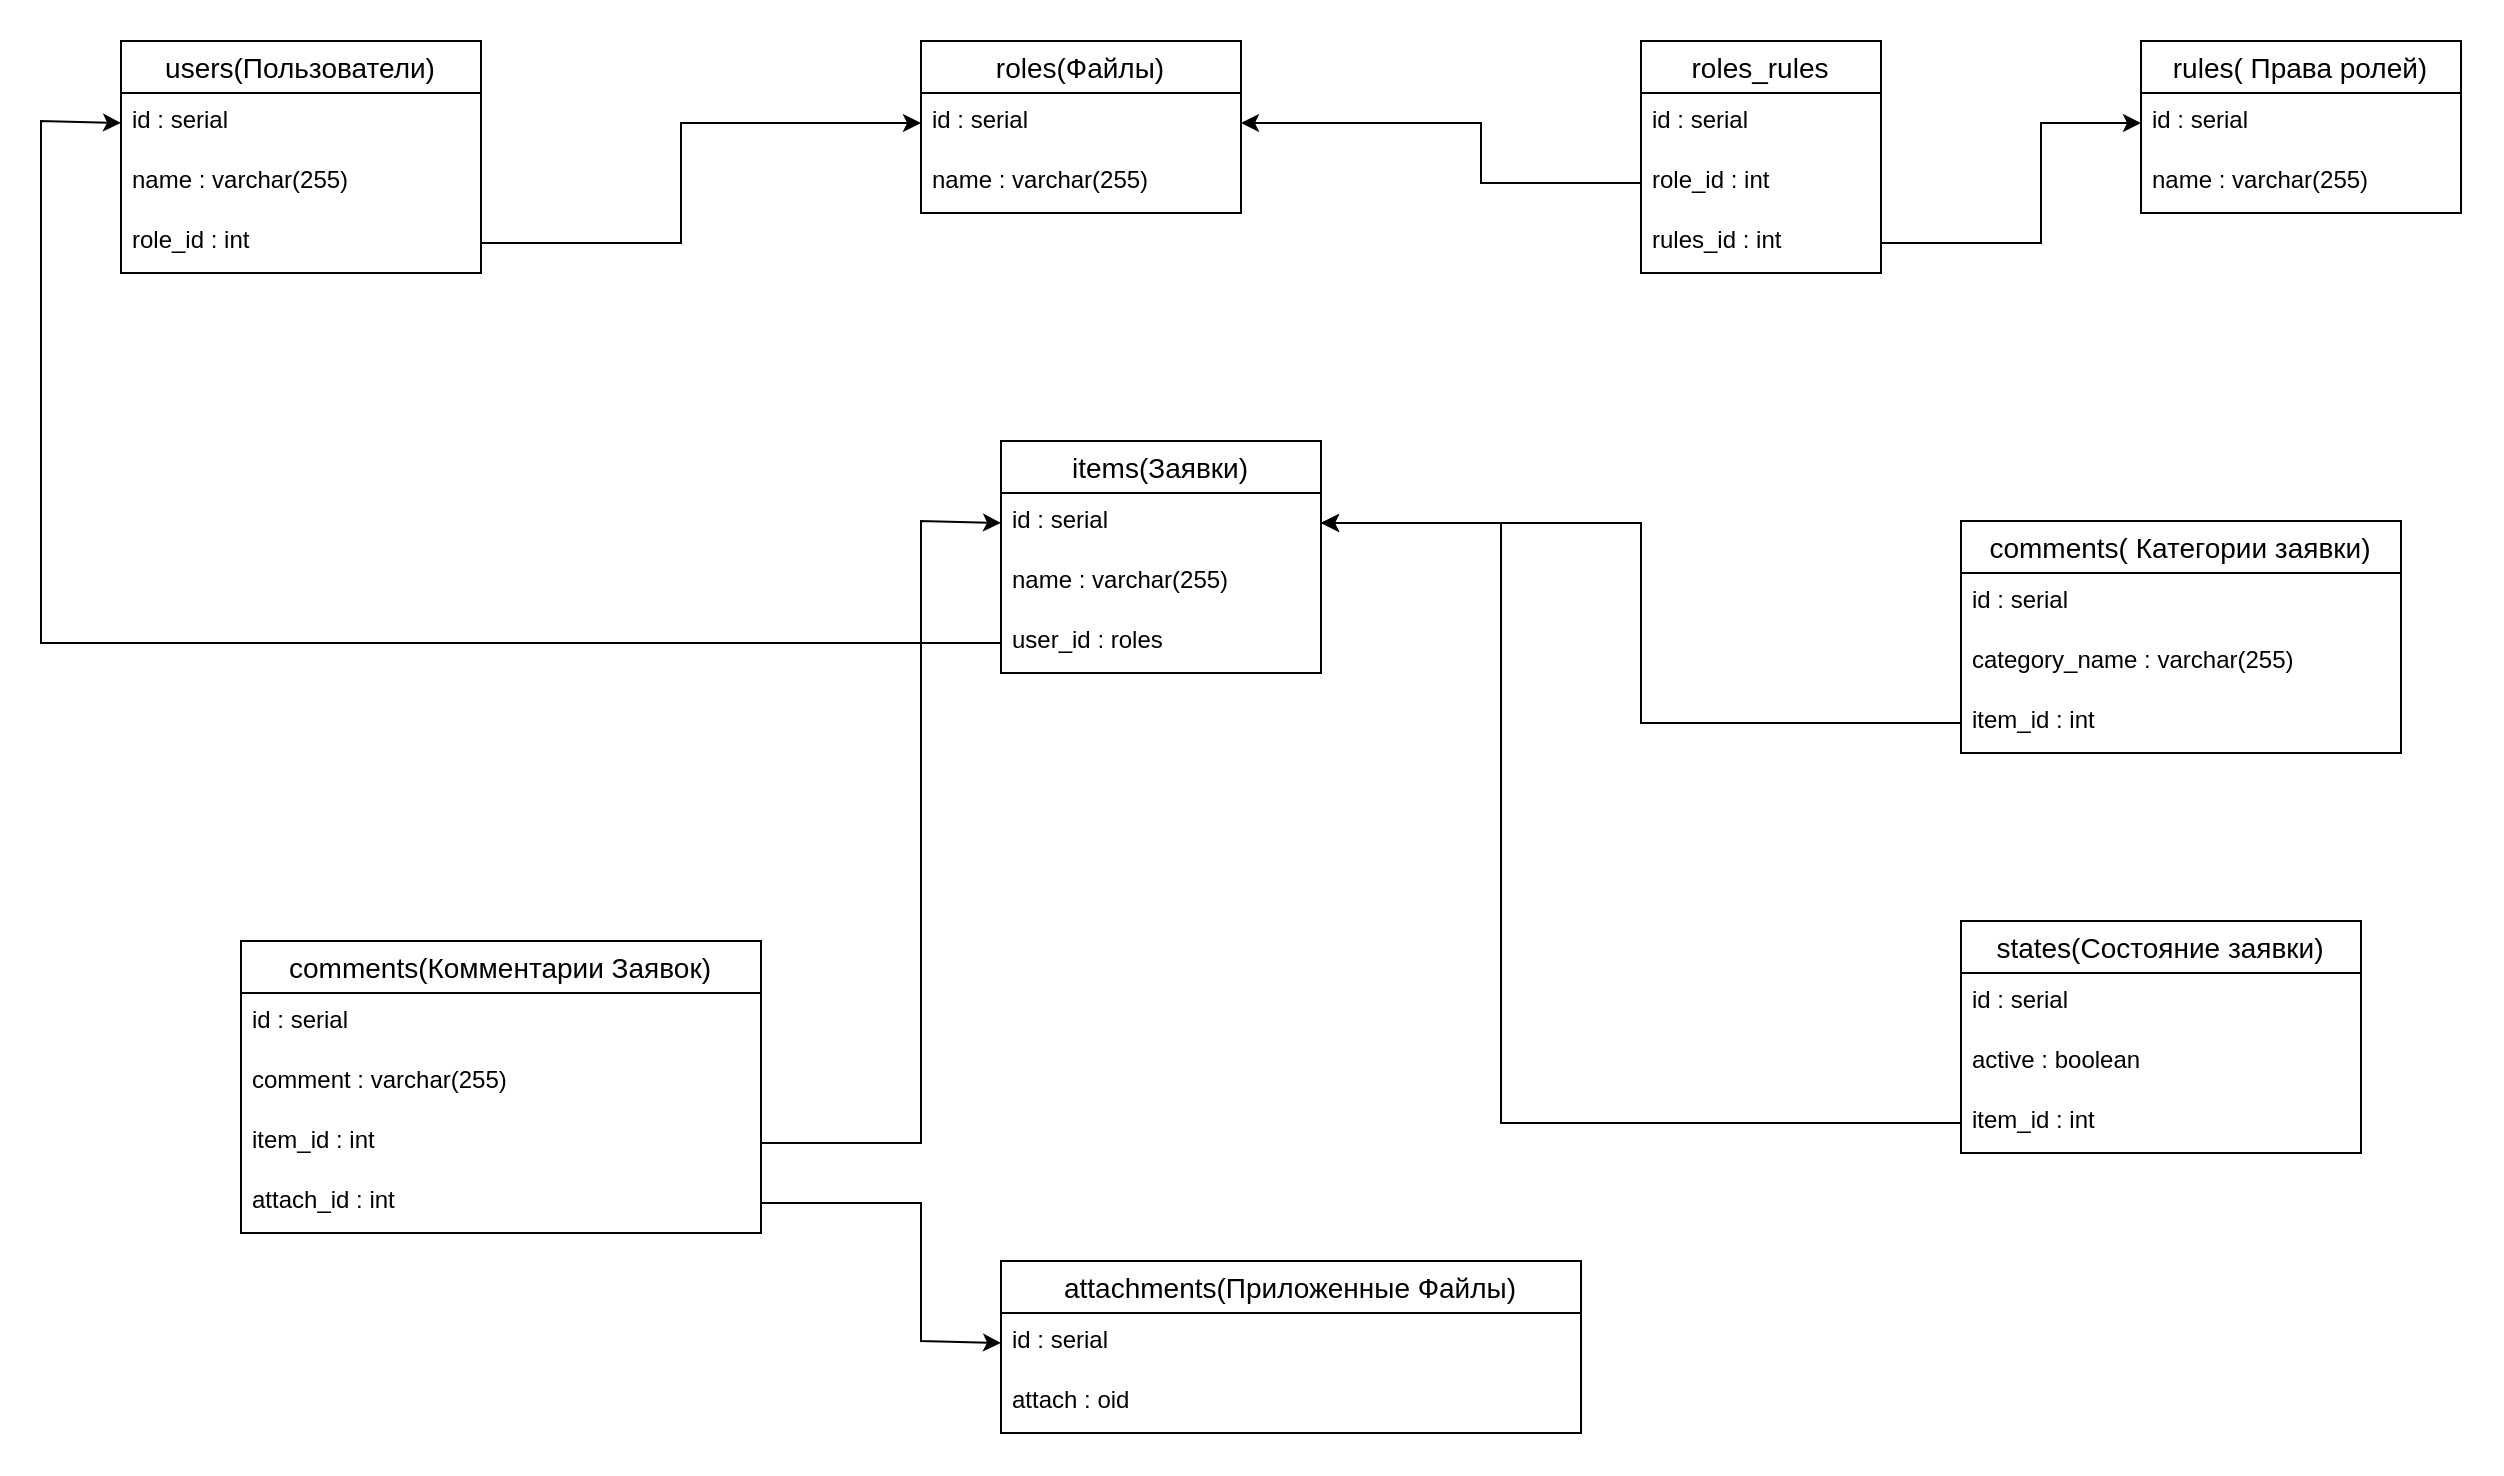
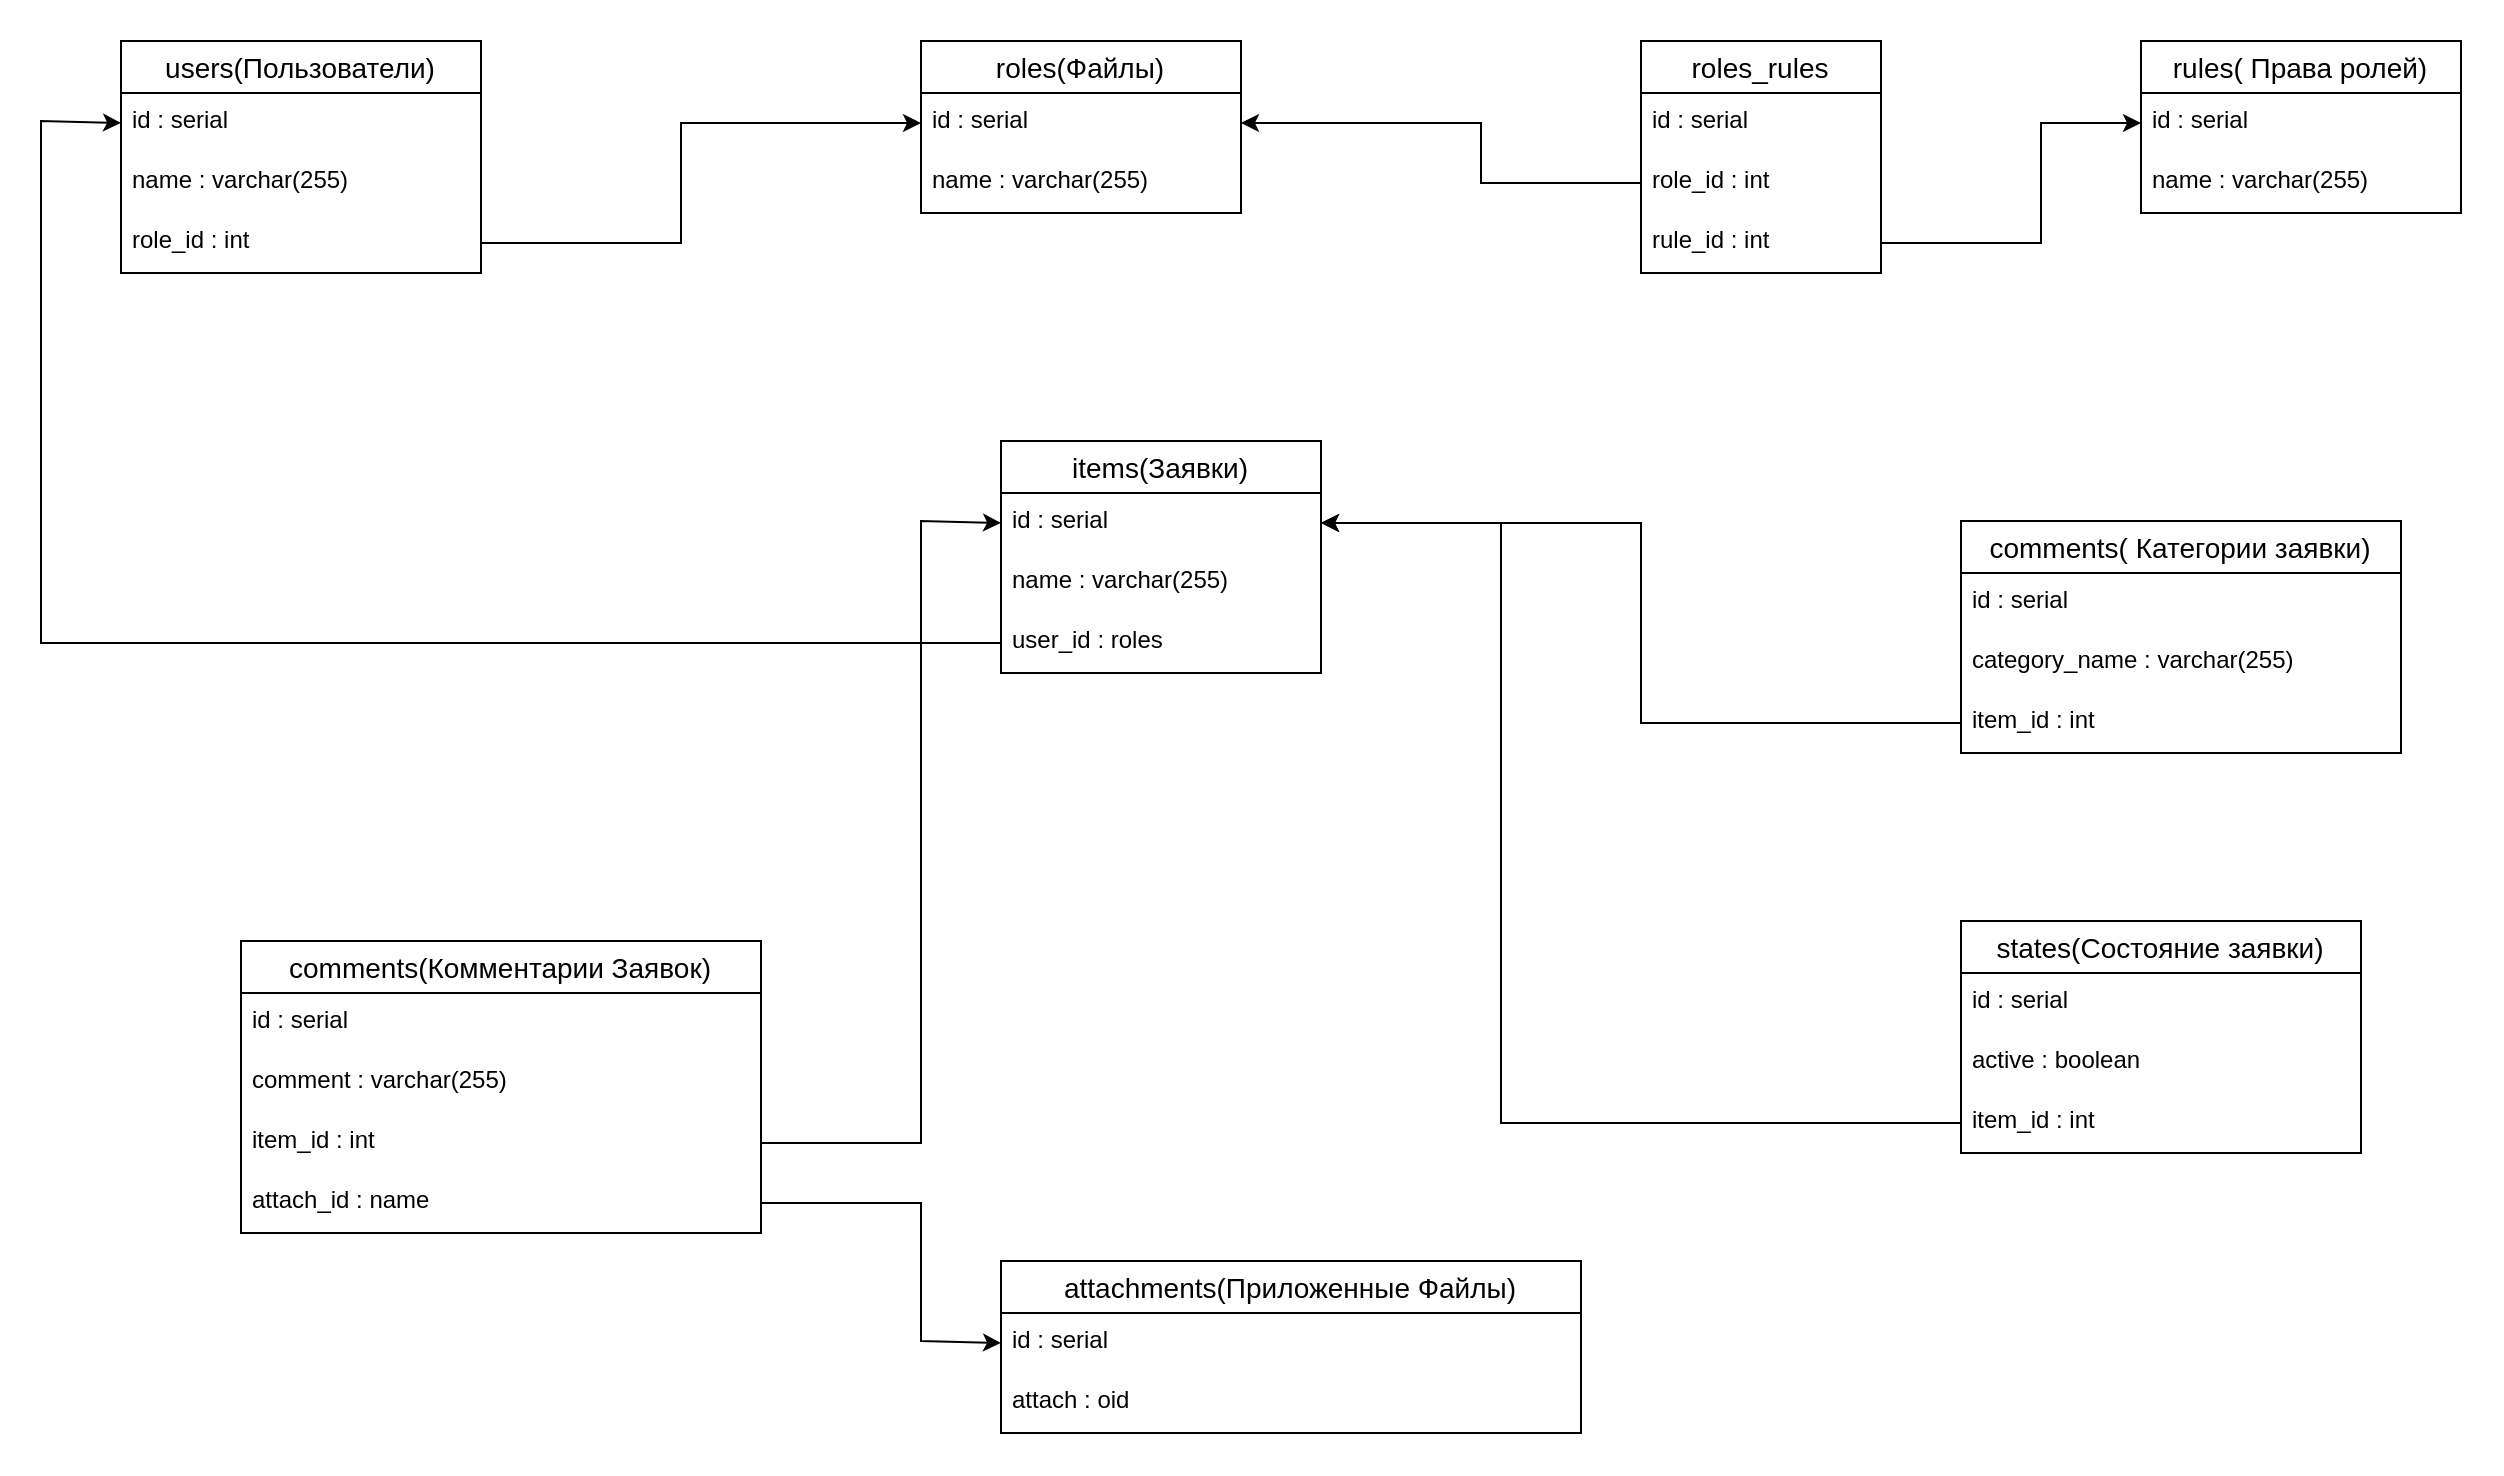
node "rules_id : int": label "rules_id : int" -> "rule_id : int"
node "attach_id : int": label "attach_id : int" -> "attach_id : name"
